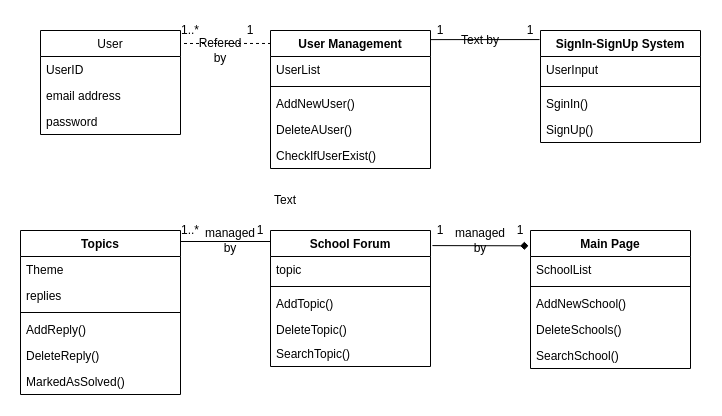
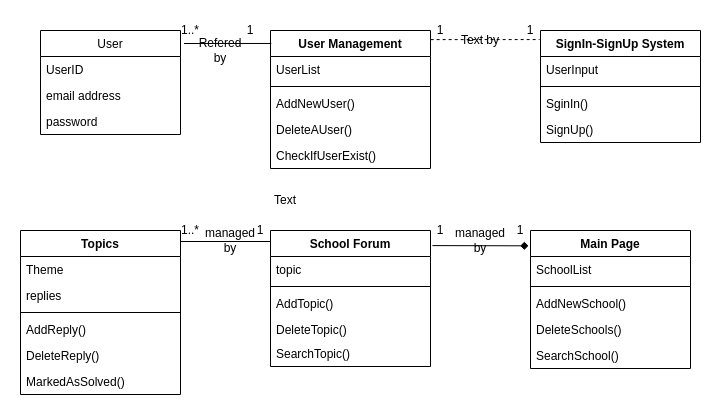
edge "SignIn-SignUp System" -- "User Management": style solid -> dashed
edge "User" -- "User Management": style dashed -> solid
